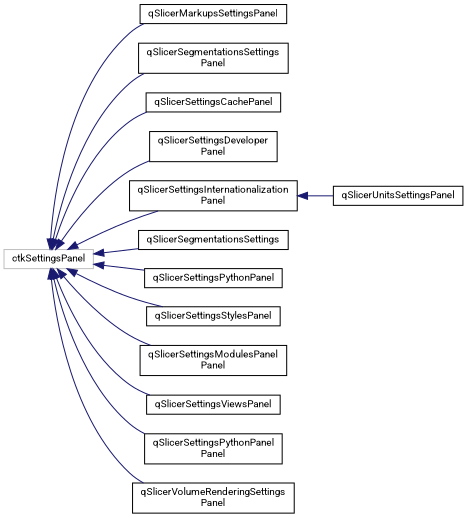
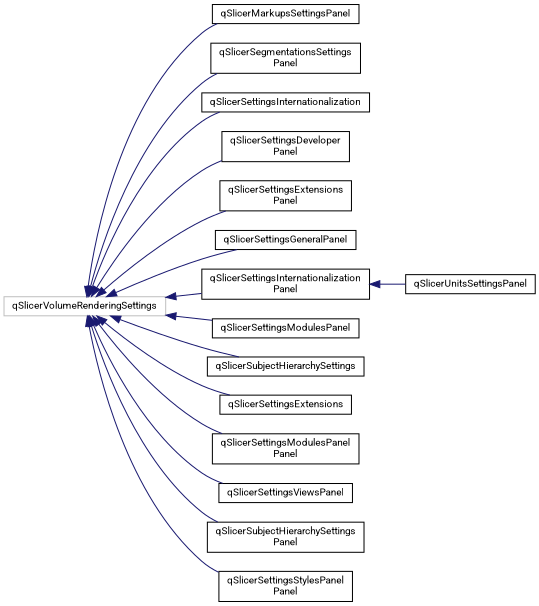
node "qSlicerSettingsCachePanel": label "qSlicerSettingsCachePanel" -> "qSlicerSettingsInternationalization"
node "qSlicerSettingsExtensions Panel": added
node "qSlicerSegmentationsSettings": label "qSlicerSegmentationsSettings" -> "qSlicerSettingsModulesPanel"
node "qSlicerSettingsGeneralPanel": added
node "ctkSettingsPanel": label "ctkSettingsPanel" -> "qSlicerVolumeRenderingSettings"
node "qSlicerSettingsPythonPanel": label "qSlicerSettingsPythonPanel" -> "qSlicerSubjectHierarchySettings"
node "qSlicerSettingsStylesPanel": label "qSlicerSettingsStylesPanel" -> "qSlicerSettingsExtensions"
node "qSlicerSettingsPythonPanel Panel": label "qSlicerSettingsPythonPanel Panel" -> "qSlicerSubjectHierarchySettings Panel"
node "qSlicerVolumeRenderingSettings Panel": label "qSlicerVolumeRenderingSettings Panel" -> "qSlicerSettingsStylesPanel Panel"
